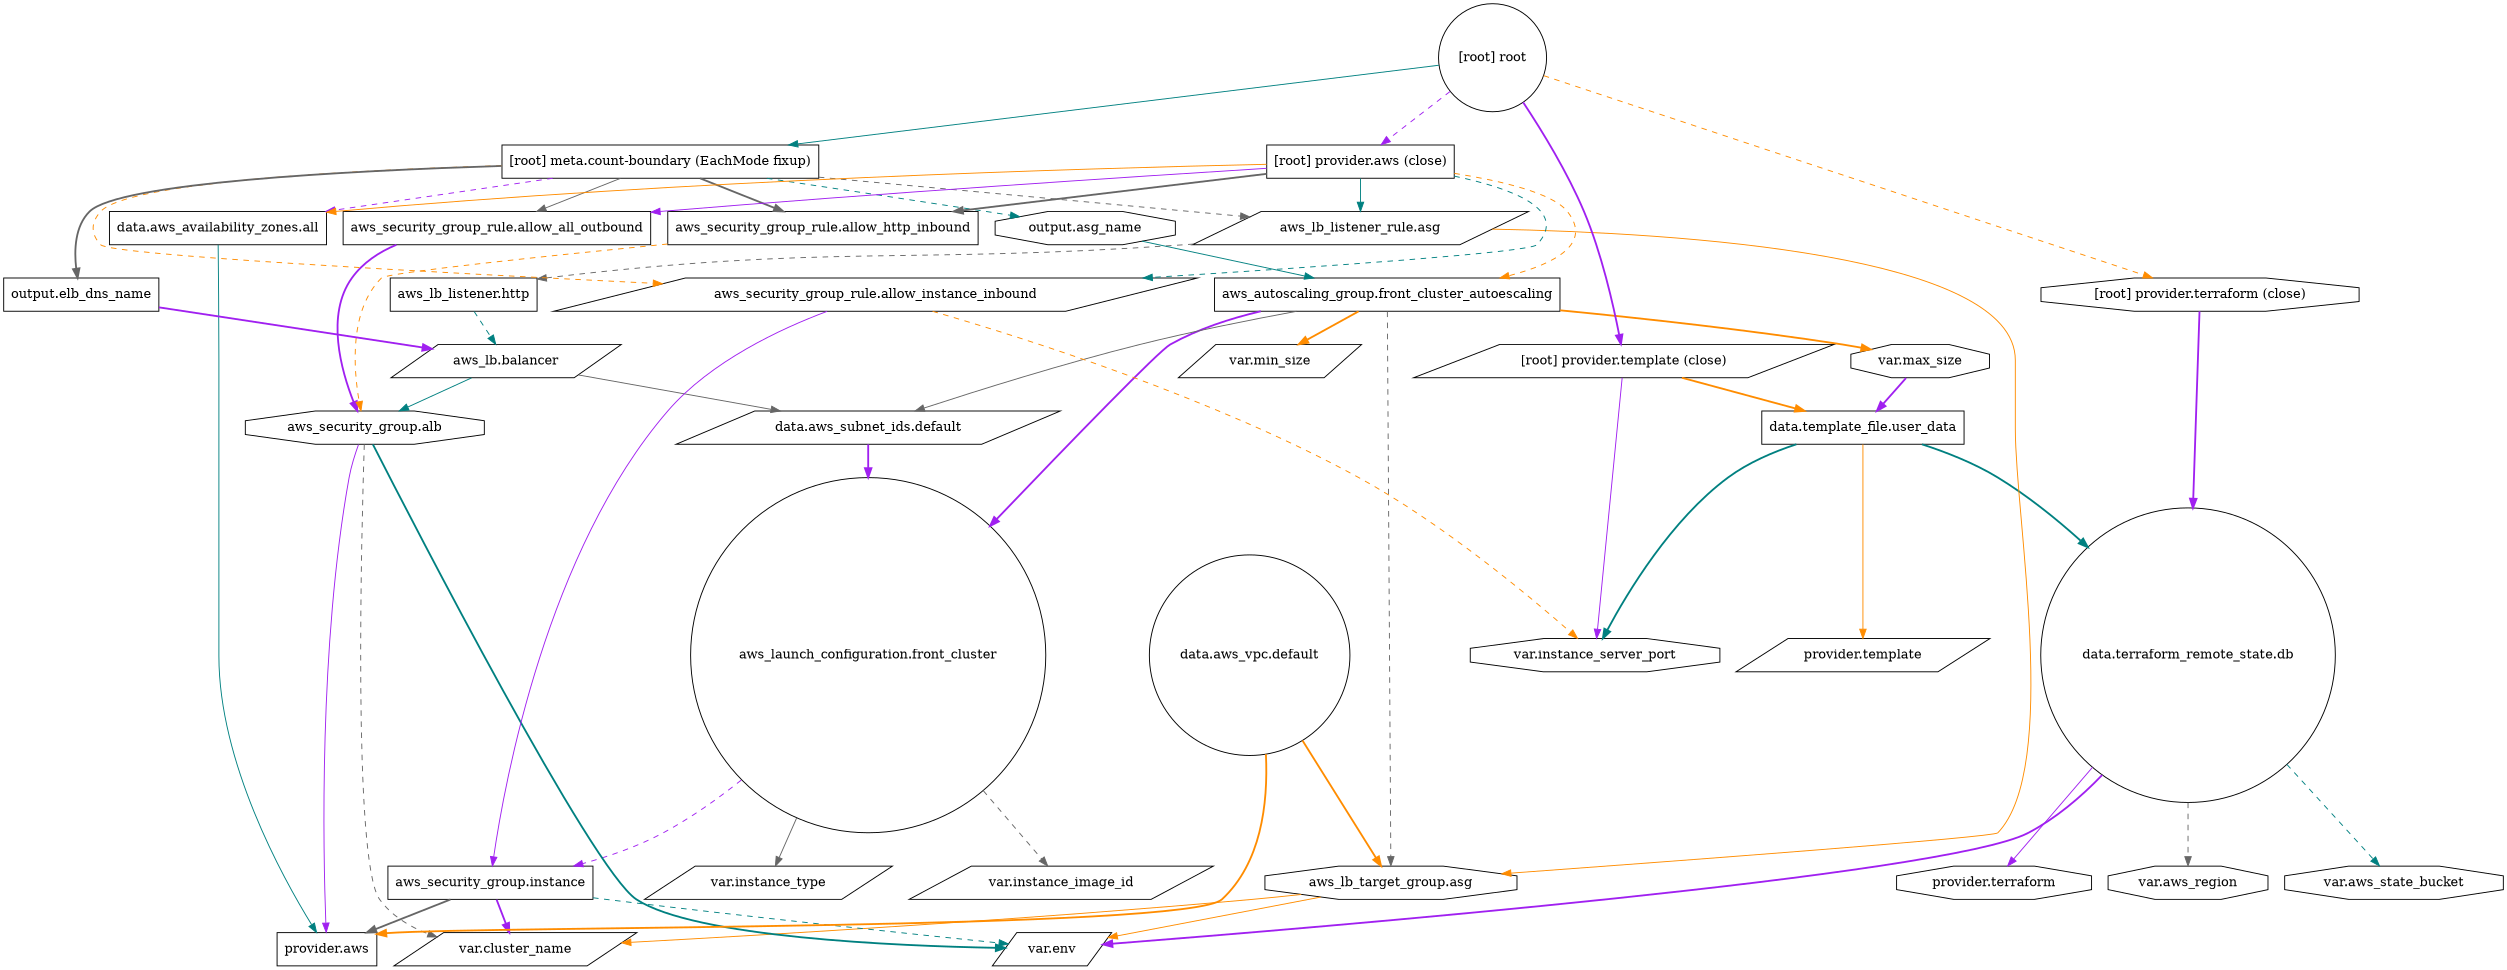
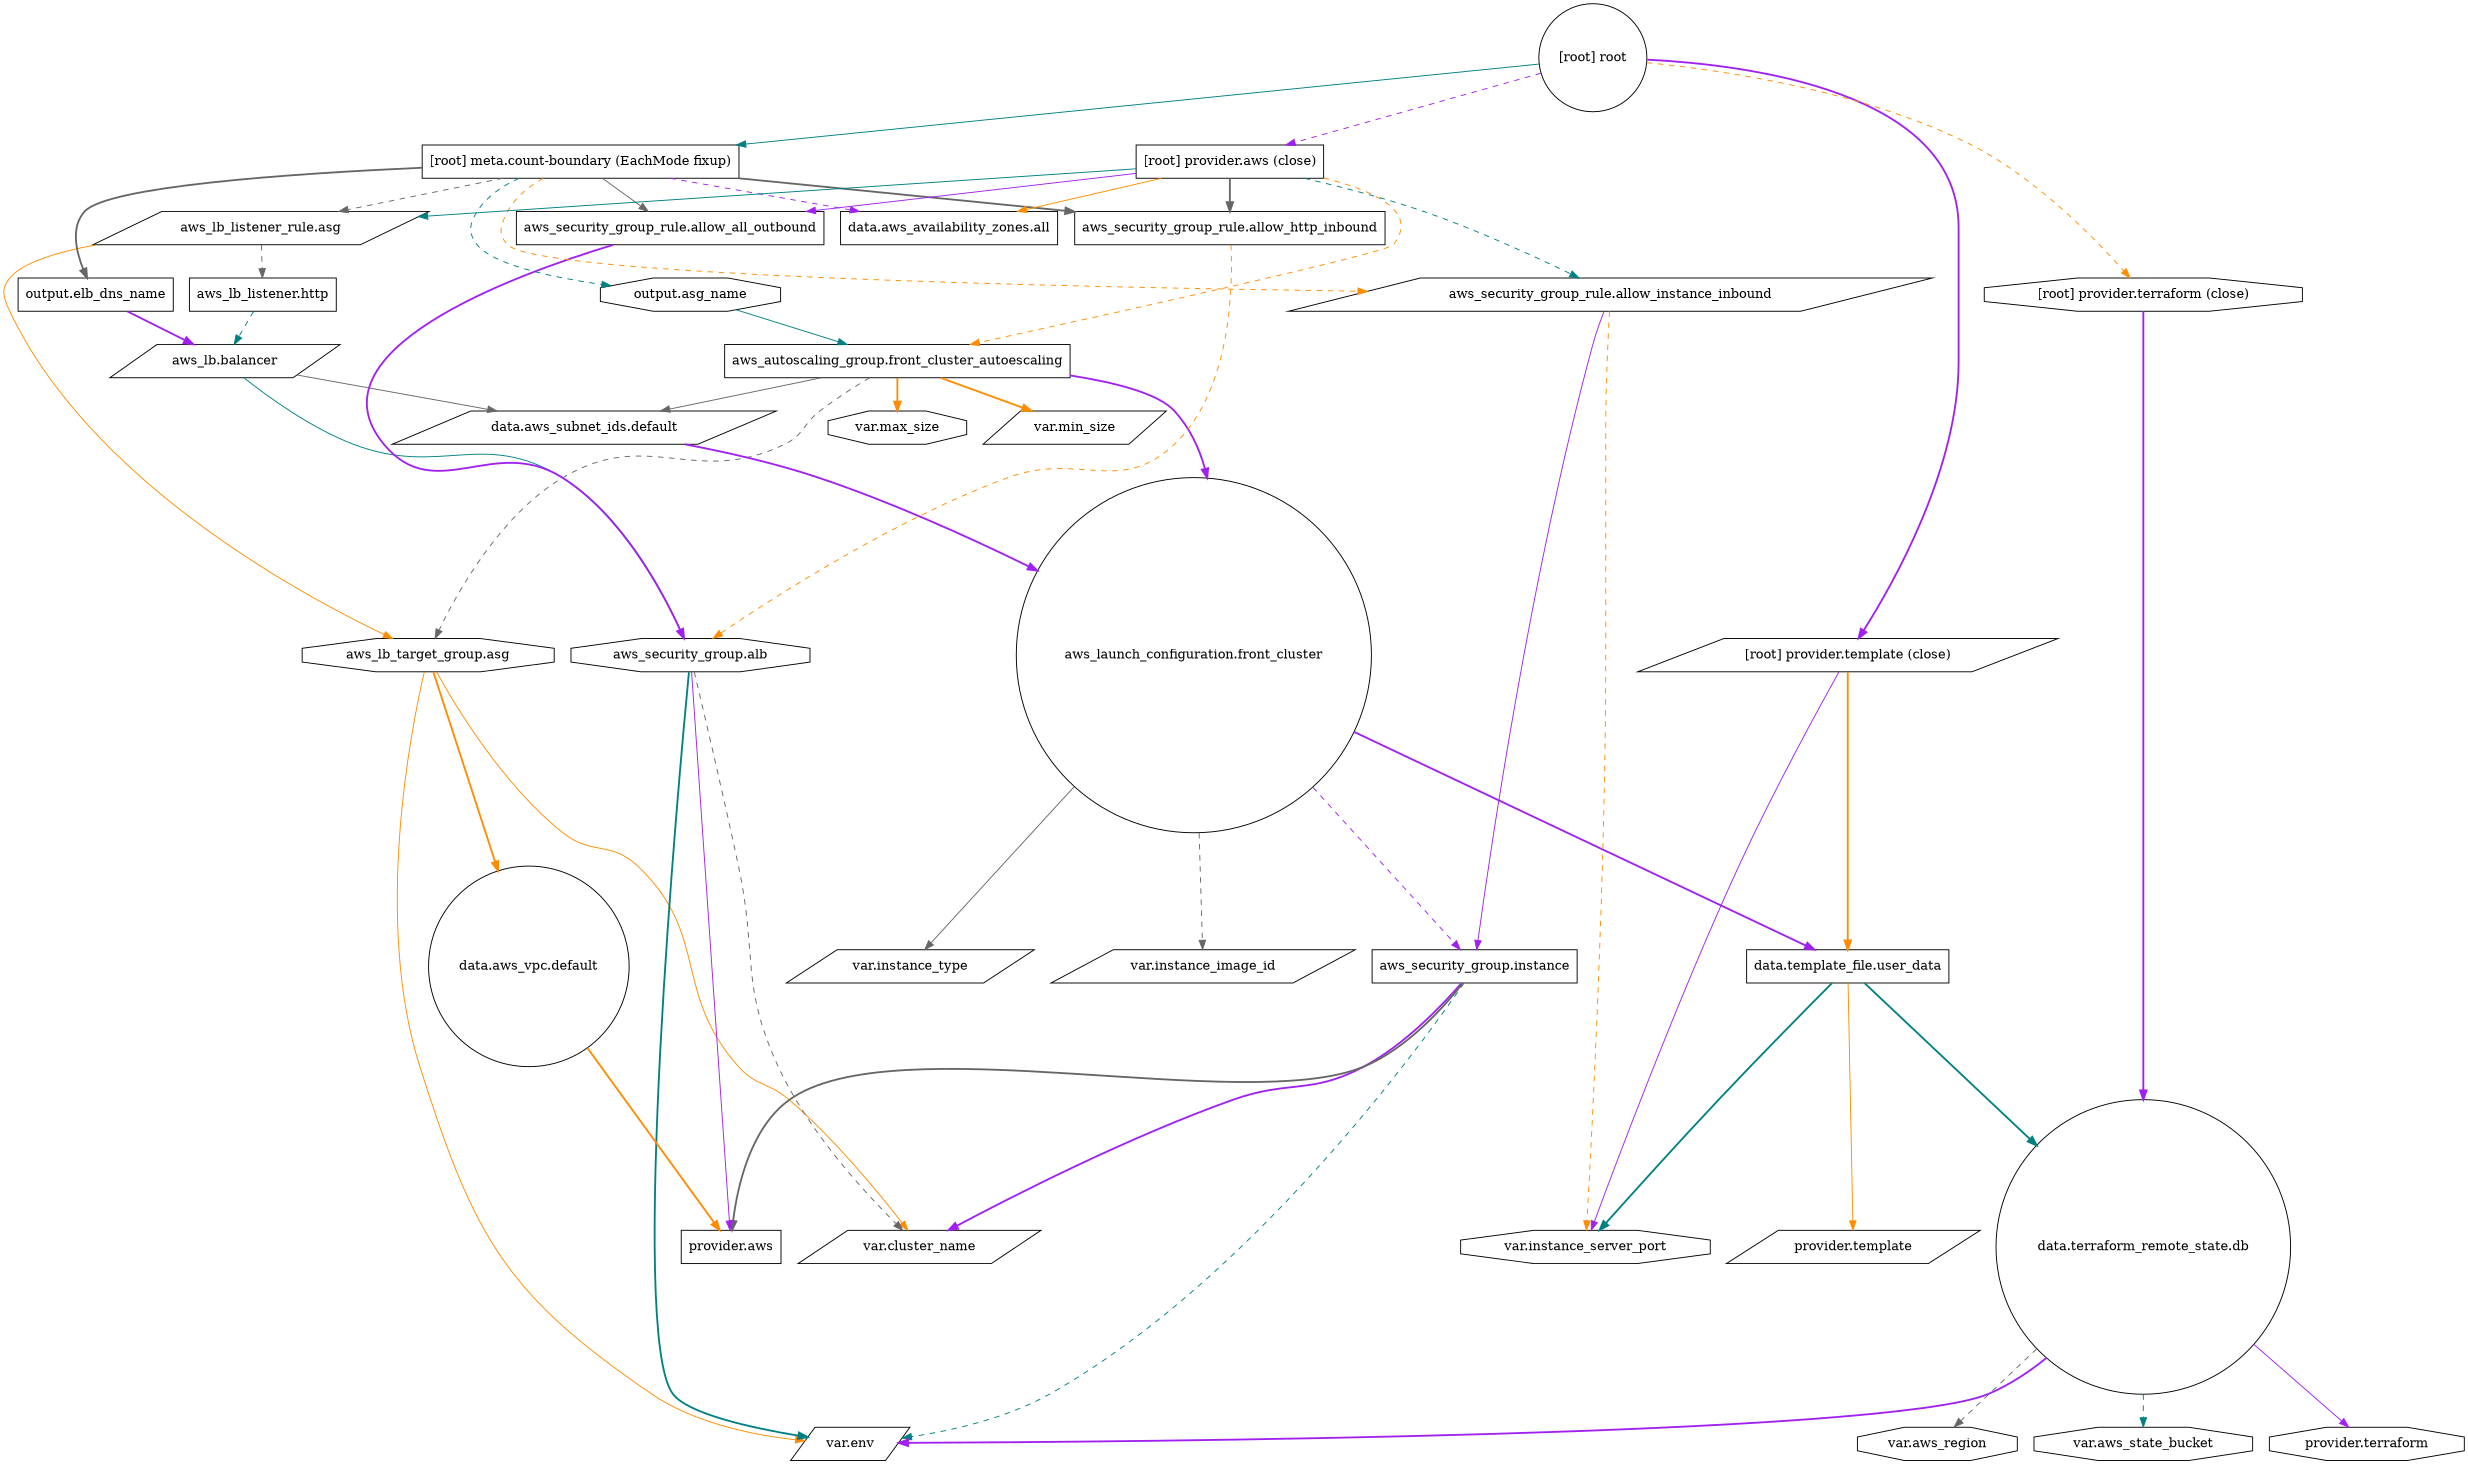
edge "var.max_size" -> "data.template_file.user_data": now "aws_launch_configuration.front_cluster" -> "data.template_file.user_data"
edge "data.aws_availability_zones.all" -> "provider.aws": removed
edge "data.aws_vpc.default" -> "aws_lb_target_group.asg": reversed
